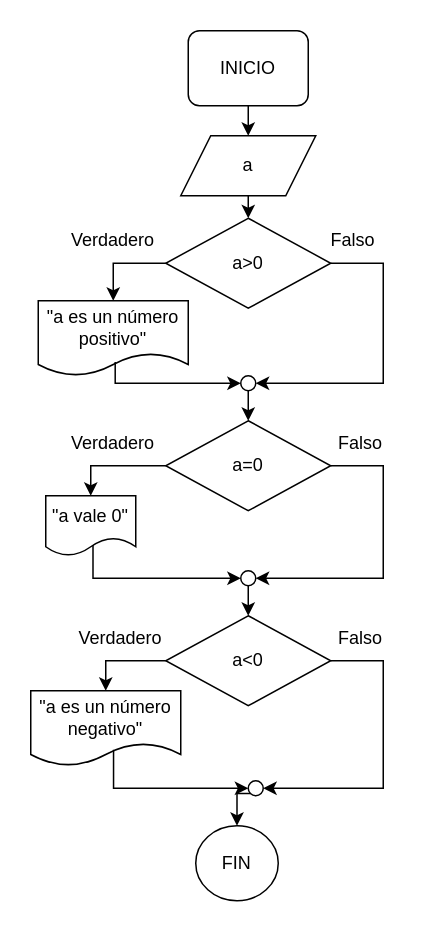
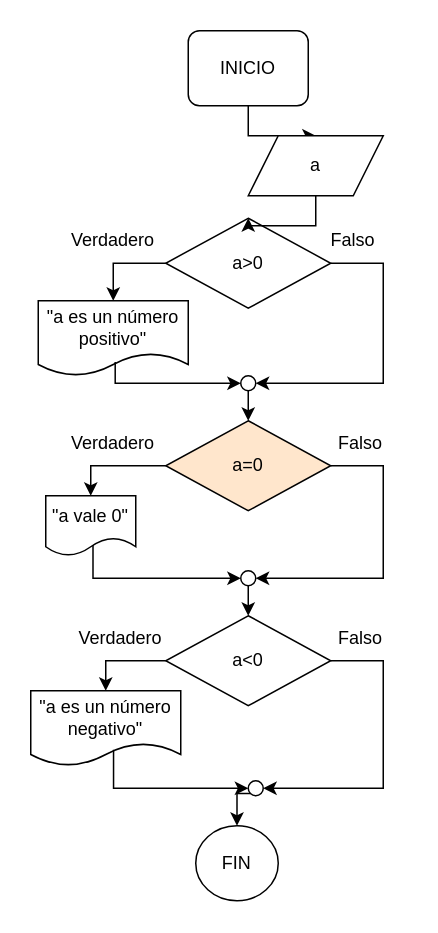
node "a": moved (248, 166) -> (316, 166)
node "a=0": fillcolor #ffffff -> #ffe6cc
